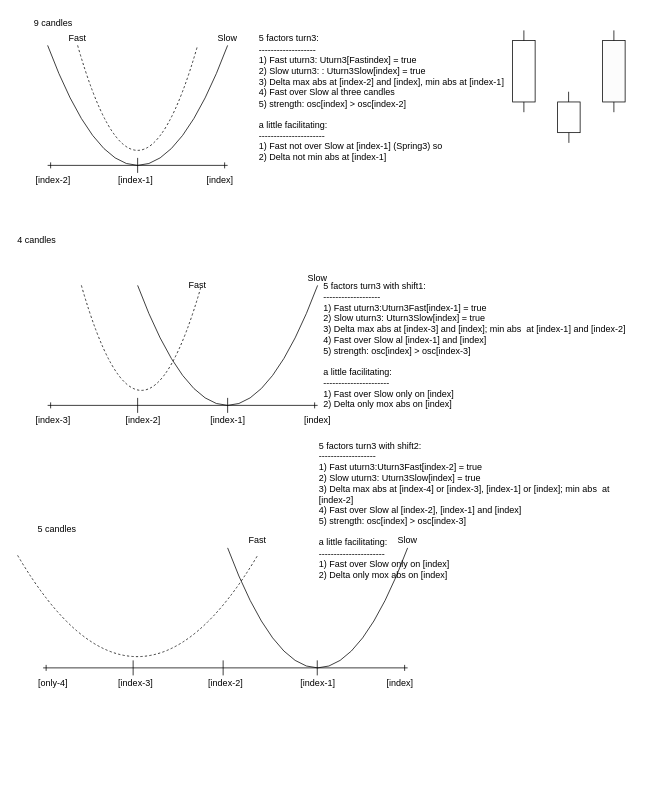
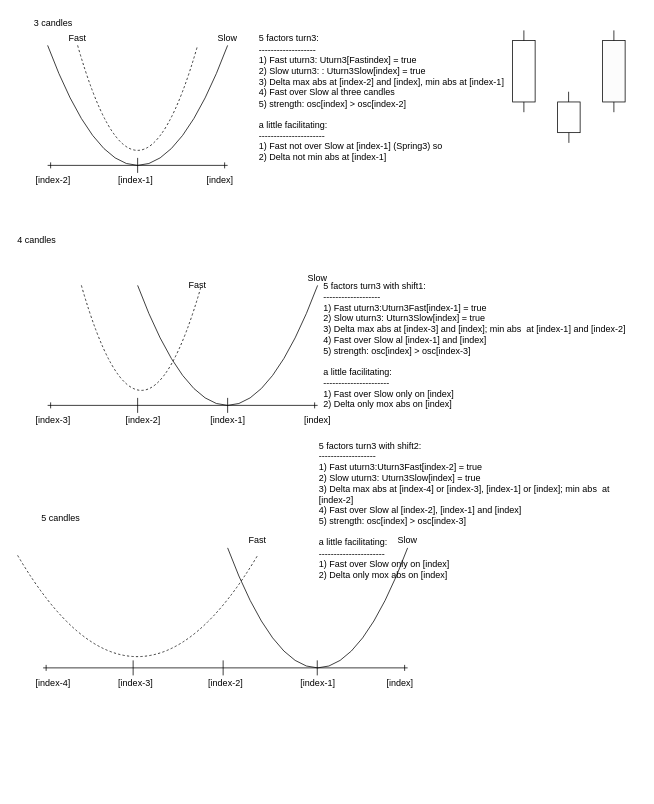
node "9 candles": label "9 candles" -> "3 candles"
node "5 candles": moved (130, 529) -> (134, 518)
node "[only-4]": label "[only-4]" -> "[index-4]"
